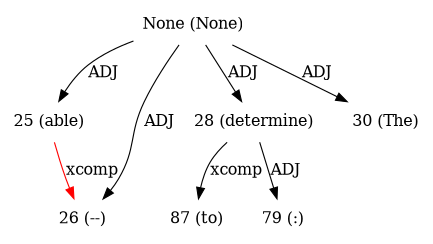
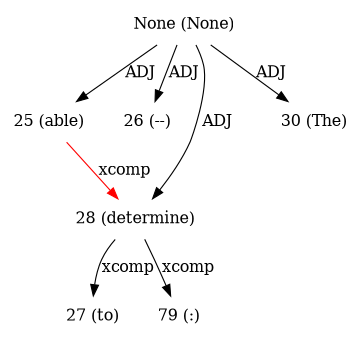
edge "25 (able)" -> "26 (--)": now "25 (able)" -> "28 (determine)"
edge "28 (determine)" -> "79 (:)": label "ADJ" -> "xcomp"
node "87 (to)": label "87 (to)" -> "27 (to)"
